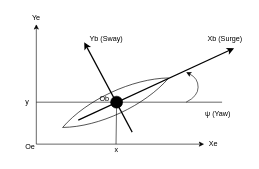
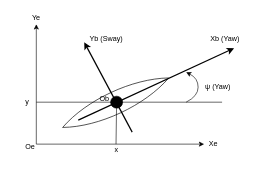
node "Xb (Surge)": label "Xb (Surge)" -> "Xb (Yaw)"
node "ψ (Yaw)": moved (219, 111) -> (219, 84)
